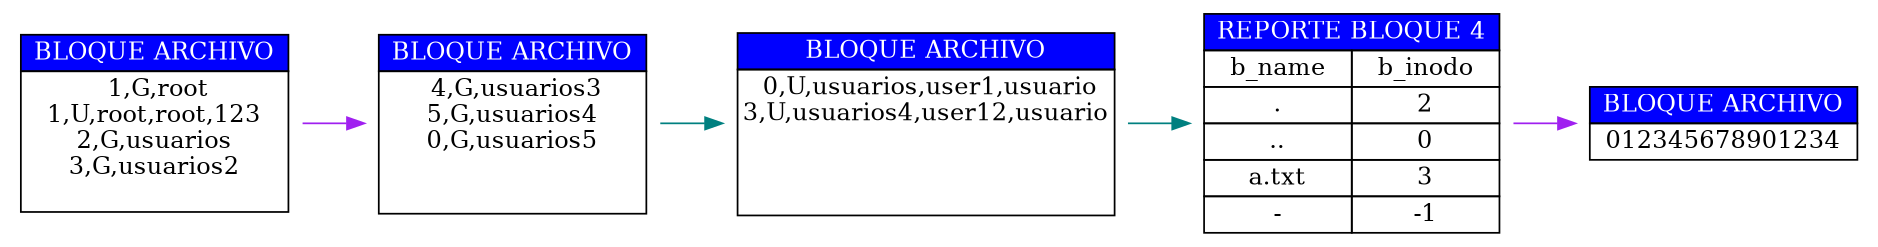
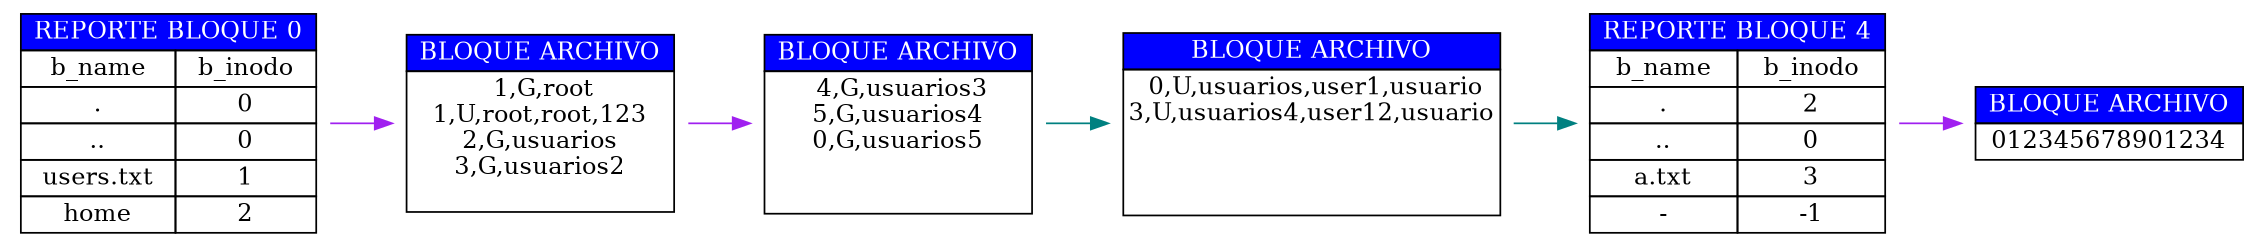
node "REPORTE BLOQUE 0": added
